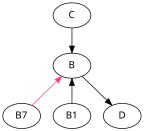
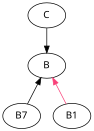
edge "B7" -> "B": color #f94179 -> black
edge "B1" -> "B": color black -> #f94179
node "D": removed
